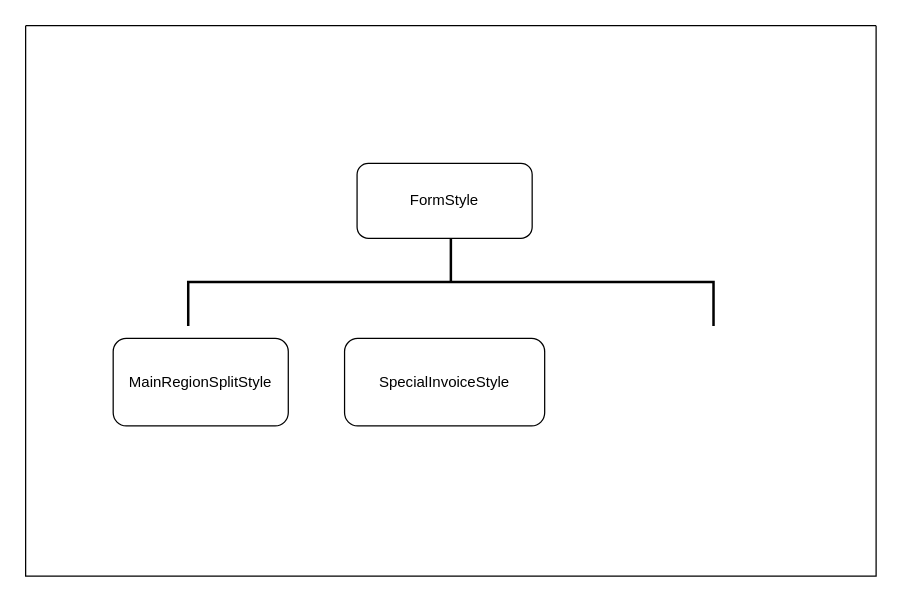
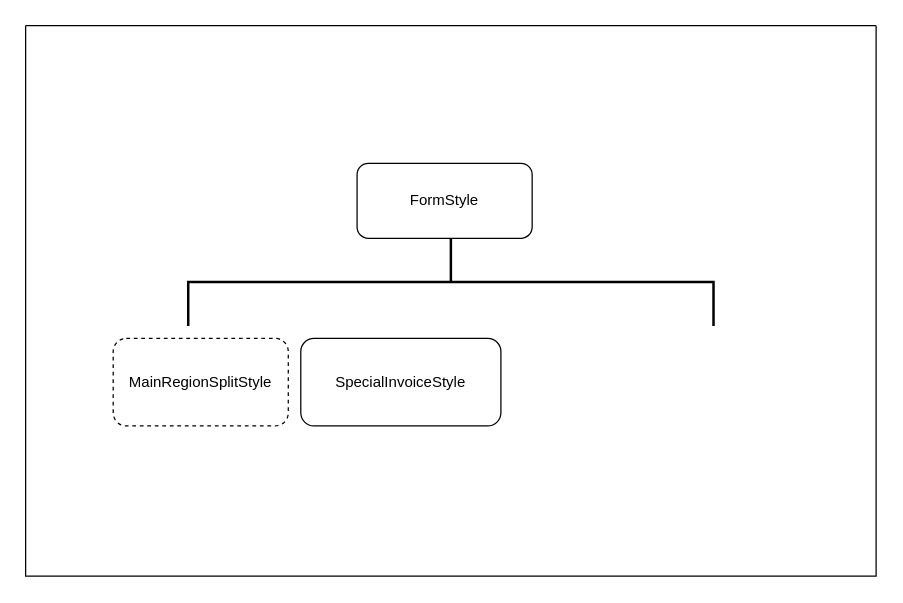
node "MainRegionSplitStyle": style solid -> dashed
node "SpecialInvoiceStyle": moved (444, 382) -> (401, 382)
